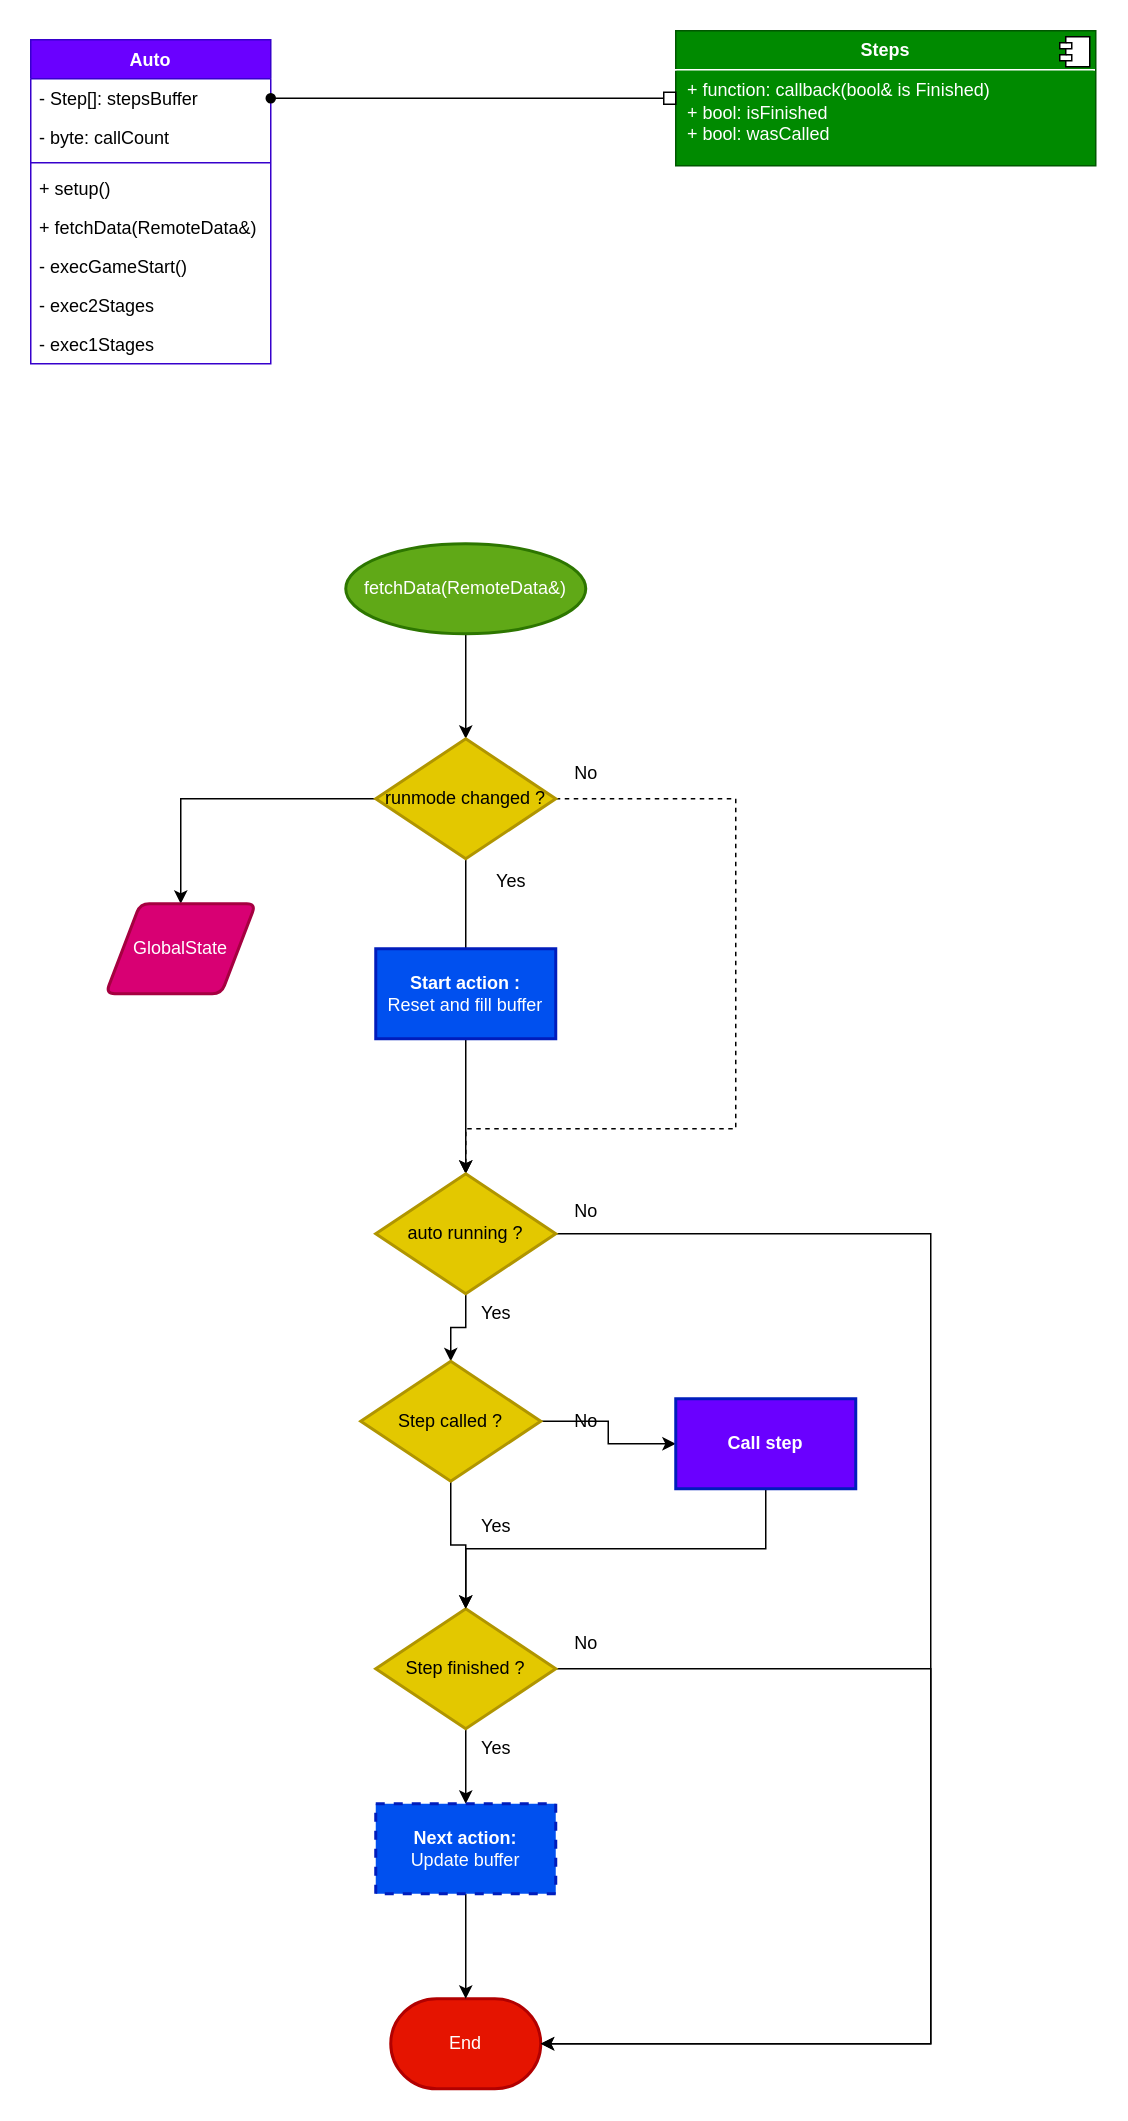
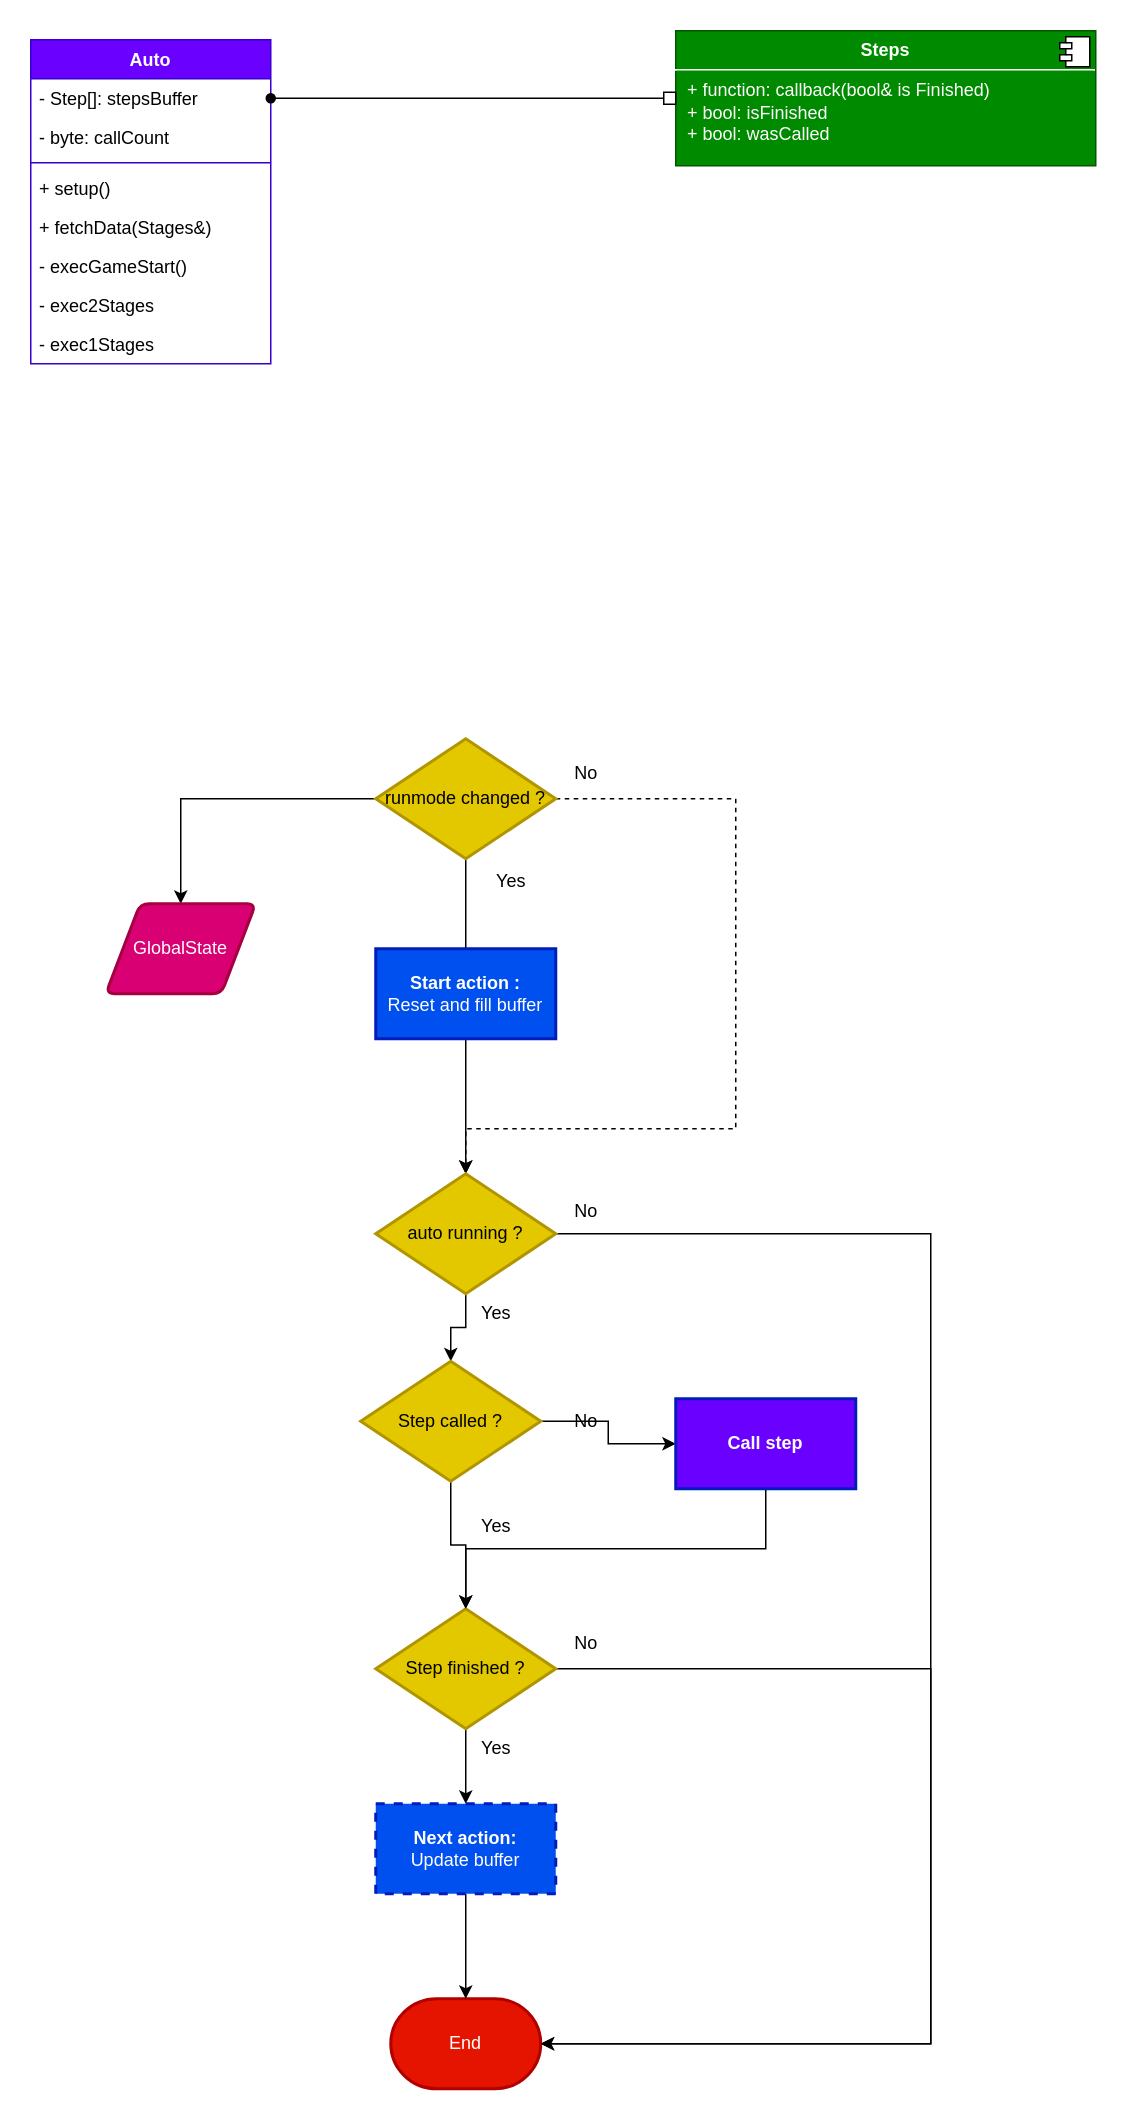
node "+ fetchData(RemoteData&)": label "+ fetchData(RemoteData&)" -> "+ fetchData(Stages&)"
node "fetchData(RemoteData&)": removed
edge "fetchData(RemoteData&)" -> "runmode changed ?": removed
